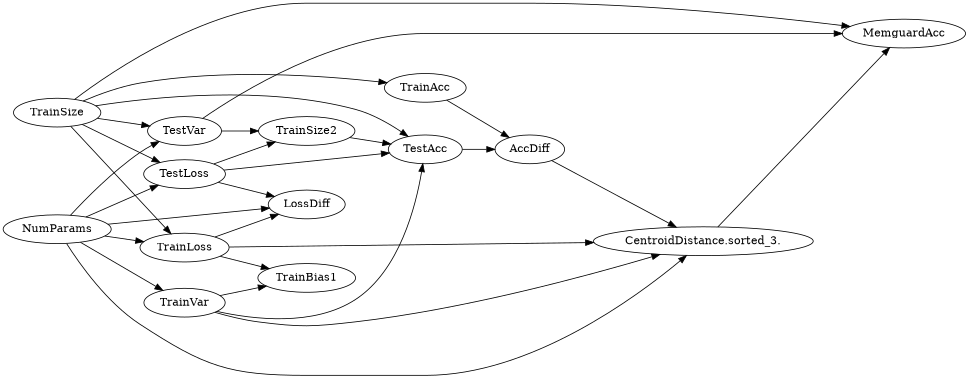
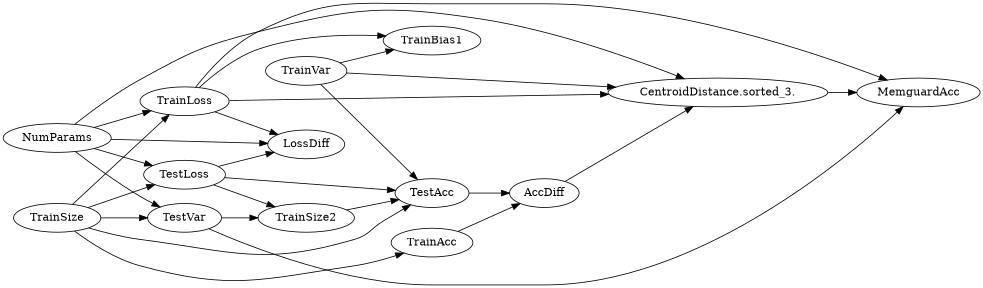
edge "TrainSize" -> "MemguardAcc": now "TrainLoss" -> "MemguardAcc"
edge "NumParams" -> "TrainVar": removed
